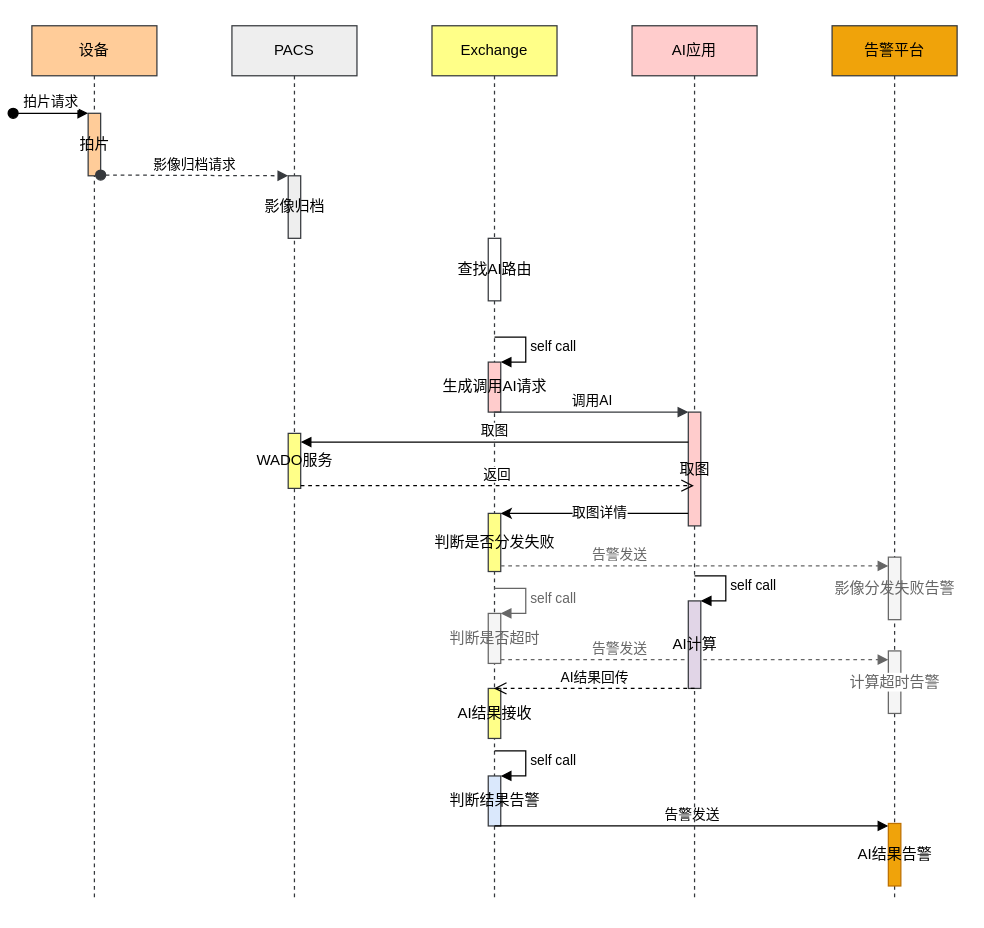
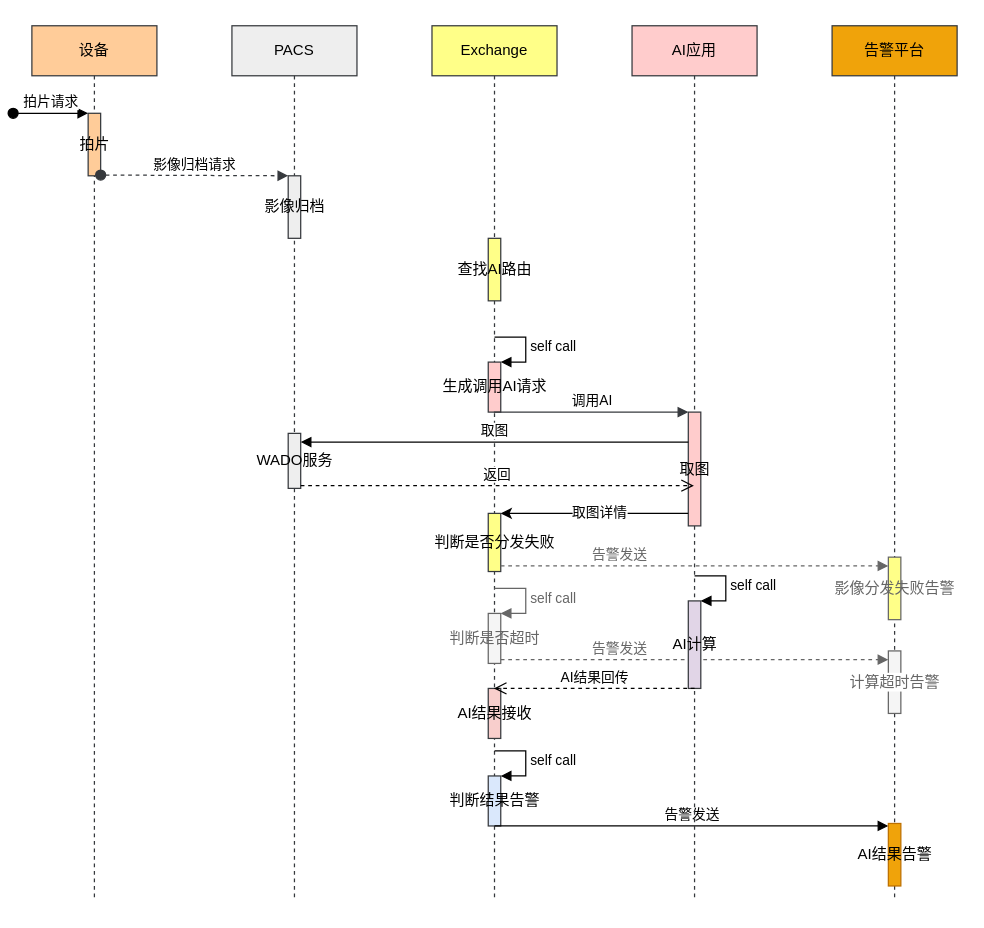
node "查找AI路由": fillcolor #ffffff -> #ffff88
node "WADO服务": fillcolor #ffff88 -> #eeeeee
node "影像分发失败告警": fillcolor #f5f5f5 -> #ffff88
node "AI结果接收": fillcolor #ffff88 -> #f8cecc
